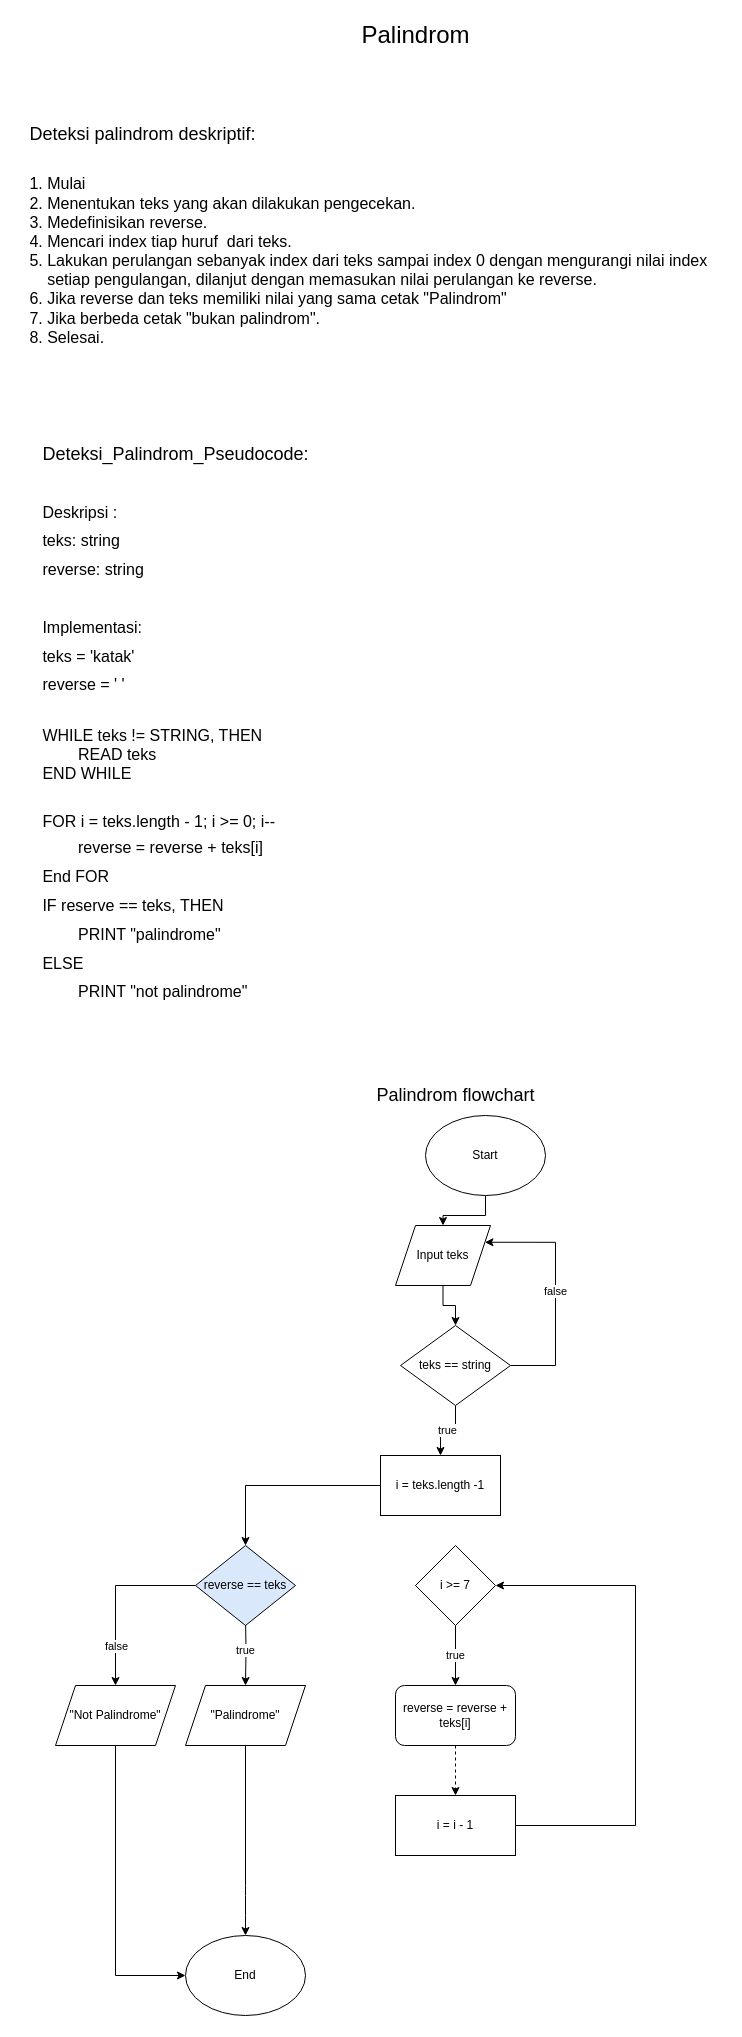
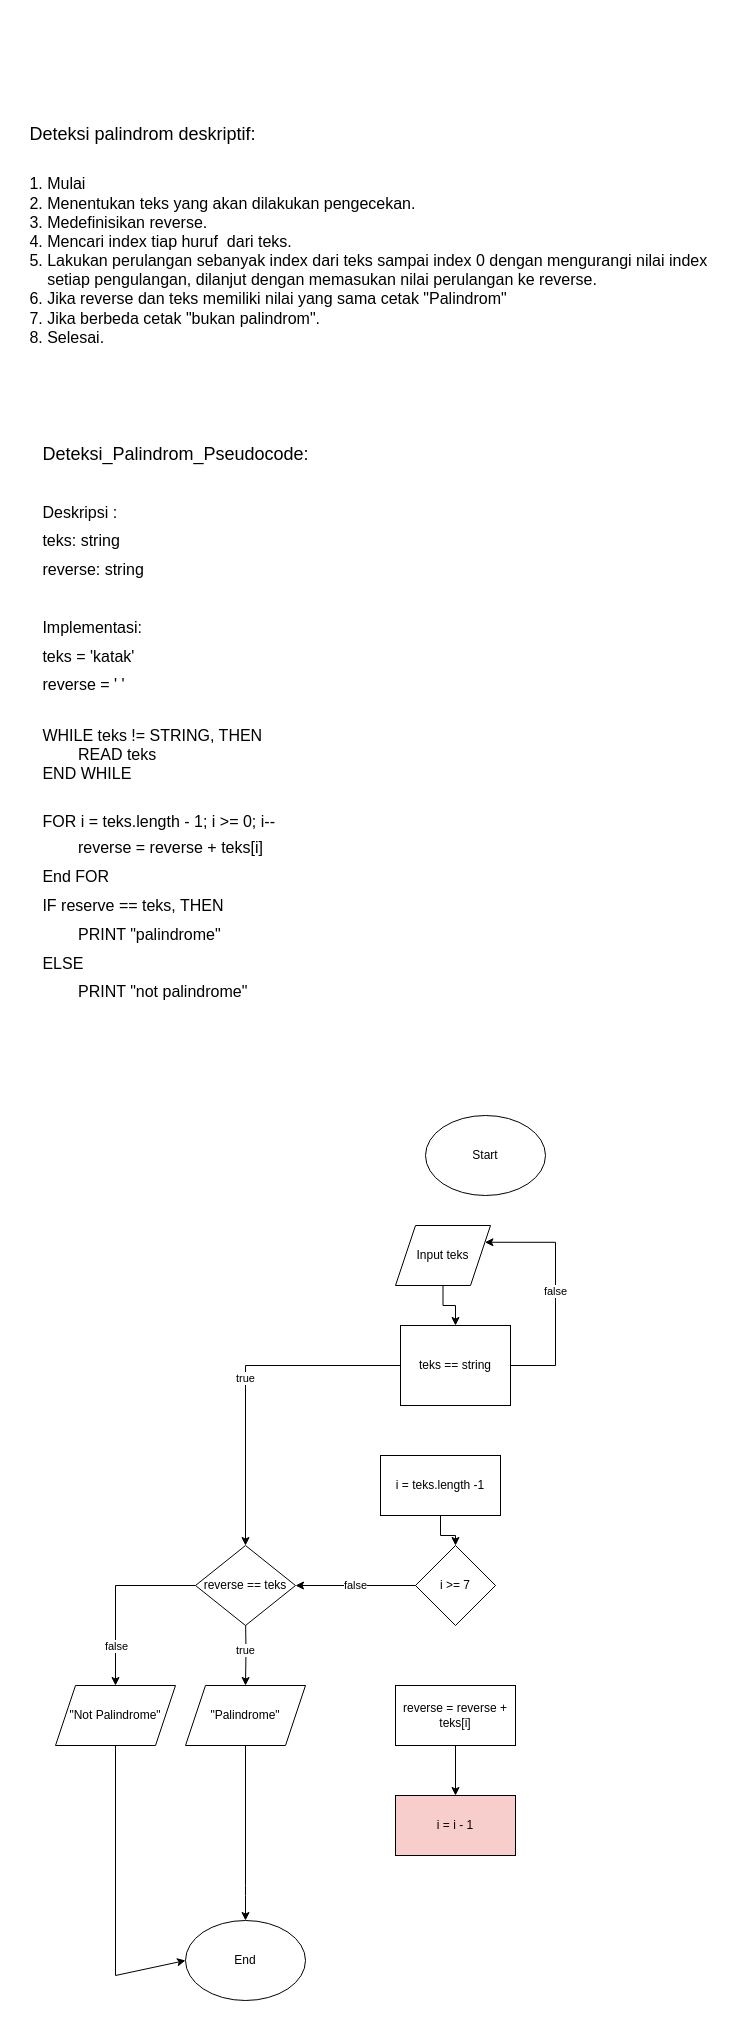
node "Palindrom": removed
node "Palindrom flowchart": removed
edge "Start" -> "Input teks": removed
node "teks == string": shape diamond -> rectangle
edge "teks == string" -> "i = teks.length -1": now "teks == string" -> "reverse == teks"
edge "i = teks.length -1" -> "reverse == teks": now "i = teks.length -1" -> "i >= 7"
node "reverse == teks": fillcolor #dae8fc -> #ffffff
edge "i >= 7" -> "reverse == teks": added, label "false"
edge "i >= 7" -> "reverse = reverse + teks[i]": removed, label "true"
edge "i = i - 1" -> "i >= 7": removed
node "reverse = reverse + teks[i]": shape rounded rectangle -> rectangle
edge "reverse = reverse + teks[i]" -> "i = i - 1": style dashed -> solid
node "i = i - 1": fillcolor #ffffff -> #f8cecc
node "End": moved (246, 1976) -> (246, 1961)
